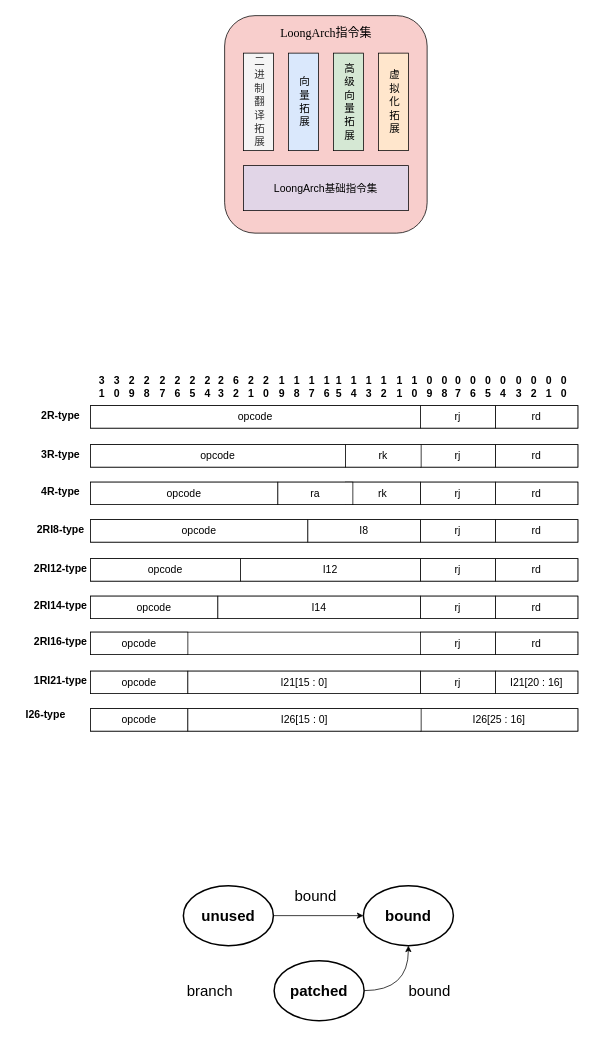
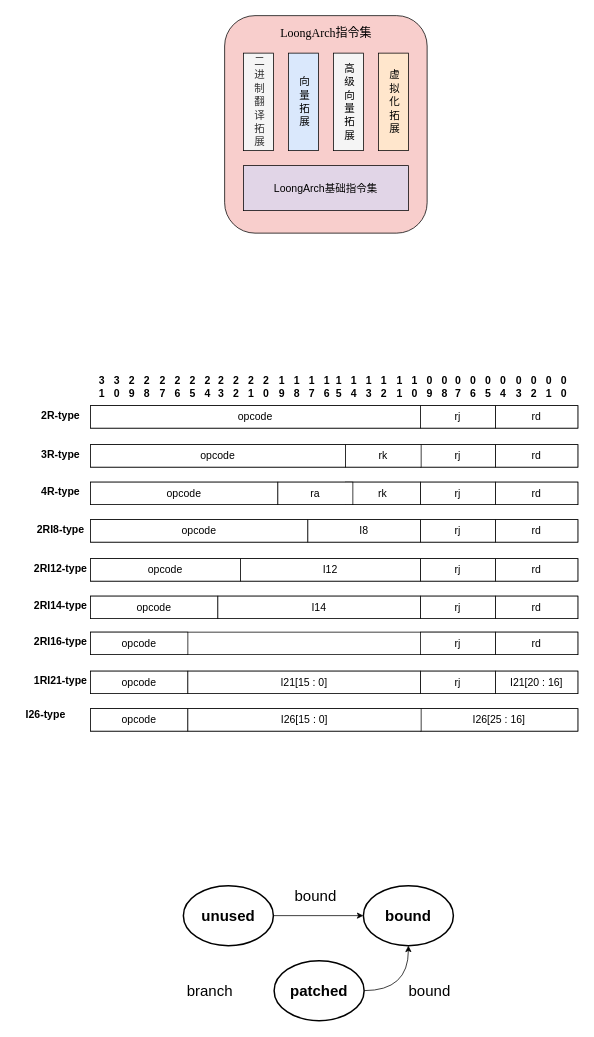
node "高 级 向 量 拓 展": fillcolor #d5e8d4 -> #f5f5f5
node "6 2": label "6 2" -> "2 2"
